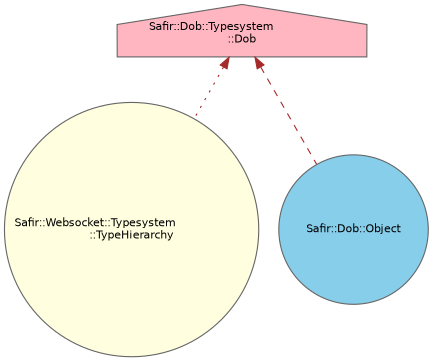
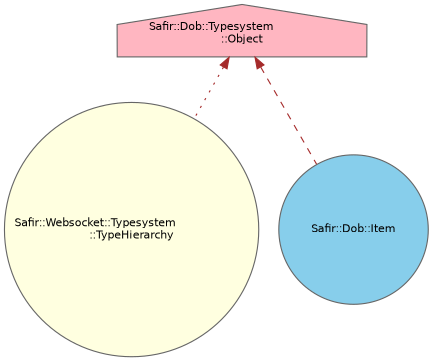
node "Safir::Dob::Typesystem ::Dob": label "Safir::Dob::Typesystem ::Dob" -> "Safir::Dob::Typesystem ::Object"
node "Safir::Dob::Object": label "Safir::Dob::Object" -> "Safir::Dob::Item"
